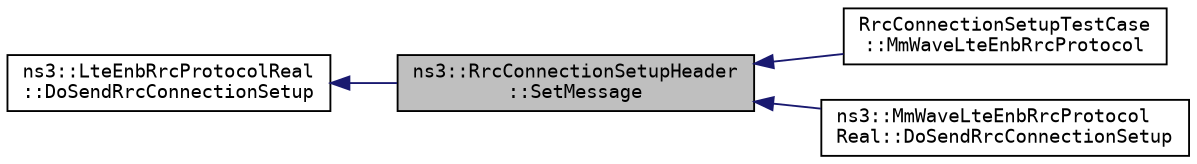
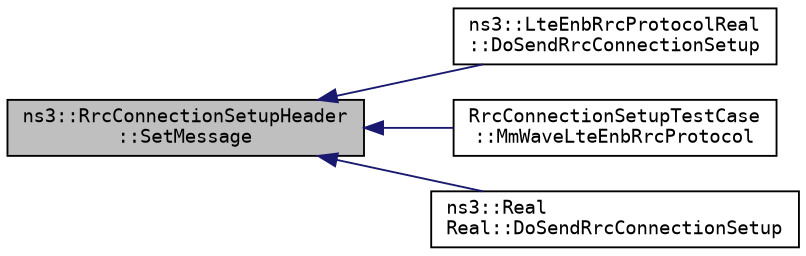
edge "ns3::RrcConnectionSetupHeader ::SetMessage" -> "ns3::LteEnbRrcProtocolReal ::DoSendRrcConnectionSetup": reversed
node "ns3::MmWaveLteEnbRrcProtocol Real::DoSendRrcConnectionSetup": label "ns3::MmWaveLteEnbRrcProtocol Real::DoSendRrcConnectionSetup" -> "ns3::Real Real::DoSendRrcConnectionSetup"
